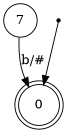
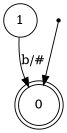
node "7": label "7" -> "1"
